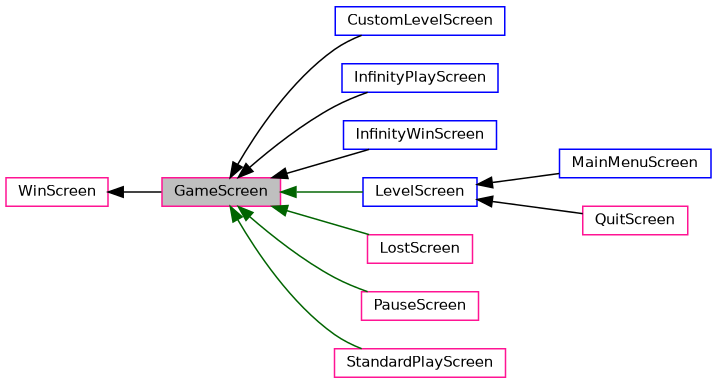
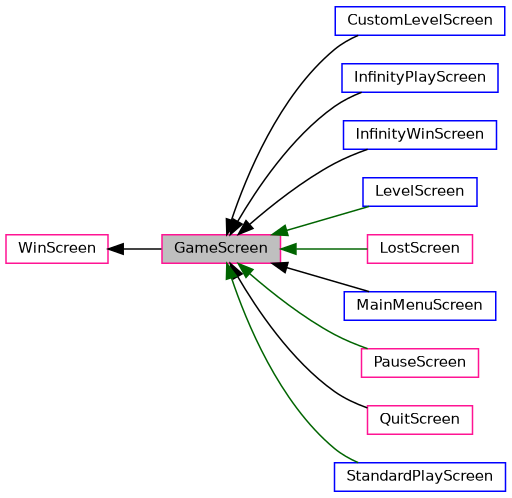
edge "MainMenuScreen" -> "LevelScreen": now "MainMenuScreen" -> "GameScreen"
edge "QuitScreen" -> "LevelScreen": now "QuitScreen" -> "GameScreen"
node "StandardPlayScreen": color deeppink -> blue
